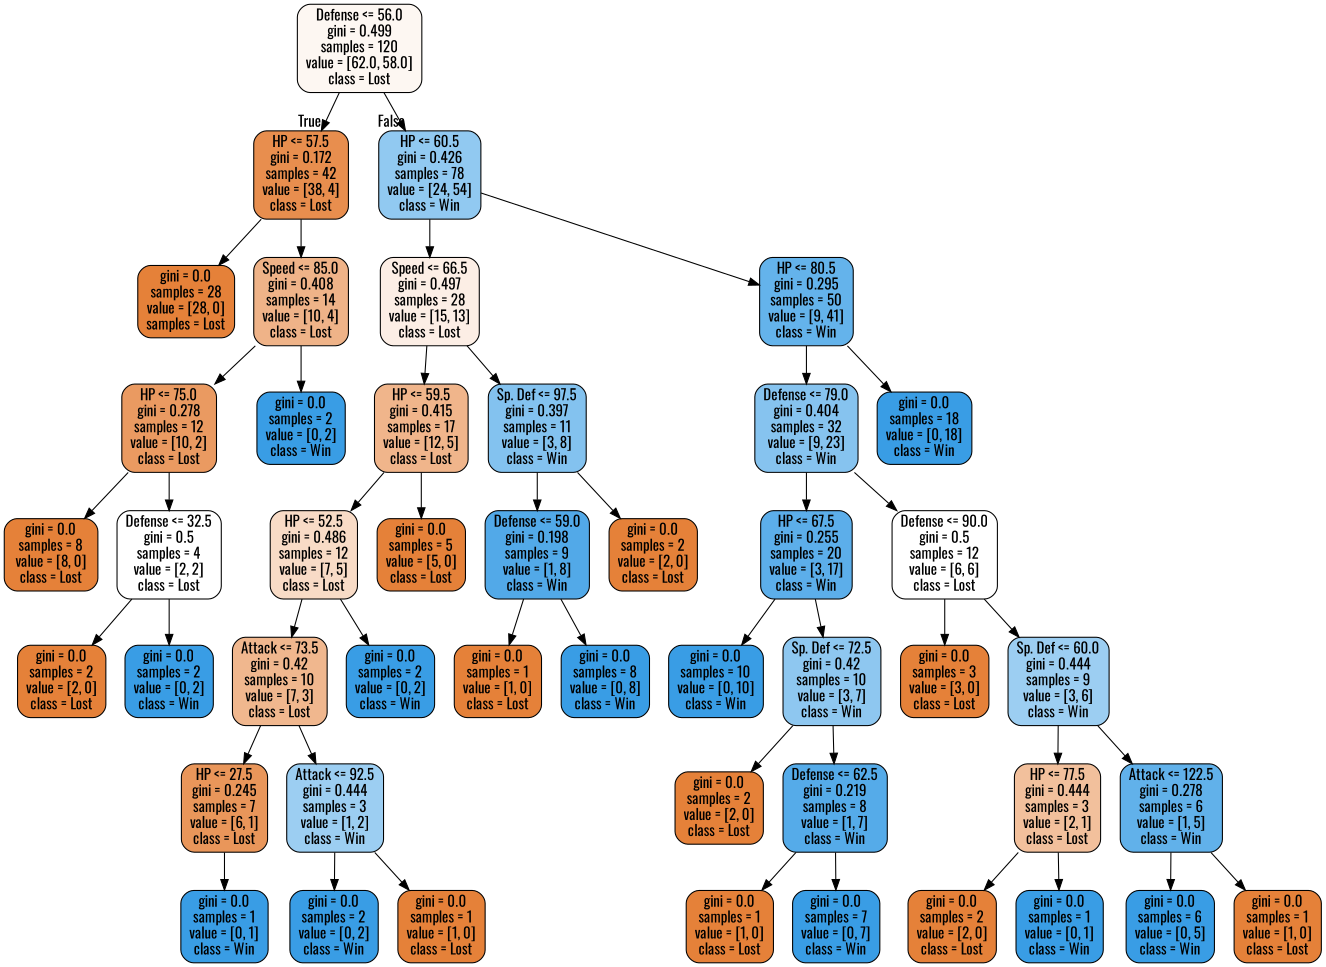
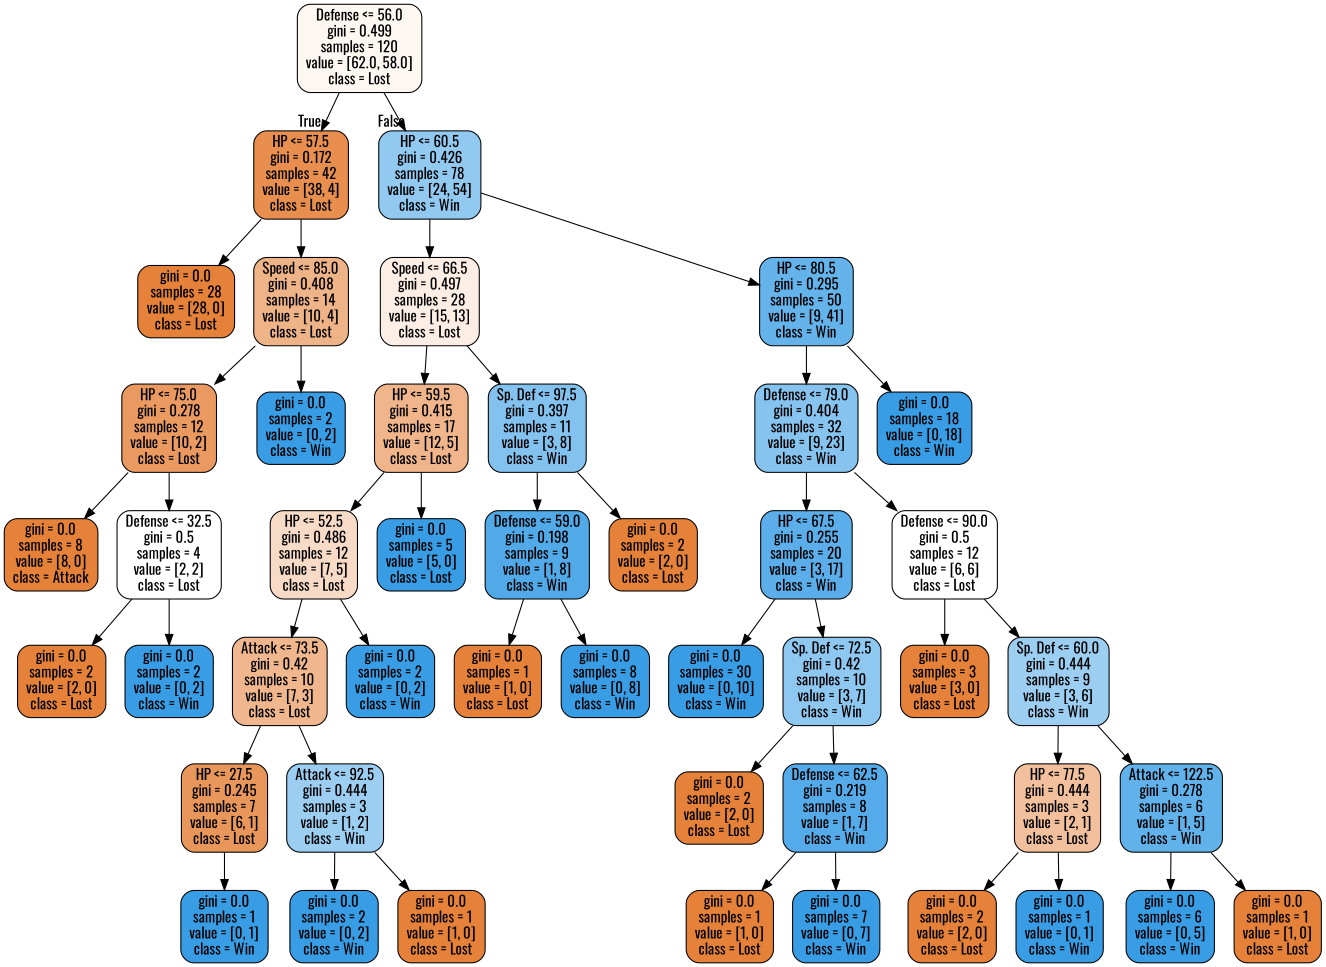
node "gini = 0.0 samples = 28 value = [28, 0] samples = Lost": label "gini = 0.0 samples = 28 value = [28, 0] samples = Lost" -> "gini = 0.0 samples = 28 value = [28, 0] class = Lost"
node "gini = 0.0 samples = 8 value = [8, 0] class = Lost": label "gini = 0.0 samples = 8 value = [8, 0] class = Lost" -> "gini = 0.0 samples = 8 value = [8, 0] class = Attack"
node "gini = 0.0 samples = 5 value = [5, 0] class = Lost": fillcolor #e58139 -> #399de5
node "gini = 0.0 samples = 10 value = [0, 10] class = Win": label "gini = 0.0 samples = 10 value = [0, 10] class = Win" -> "gini = 0.0 samples = 30 value = [0, 10] class = Win"
